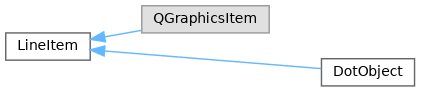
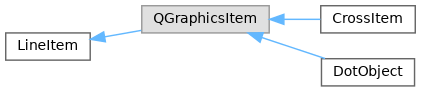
node "CrossItem": added
edge "DotObject" -> "LineItem": now "DotObject" -> "QGraphicsItem"
